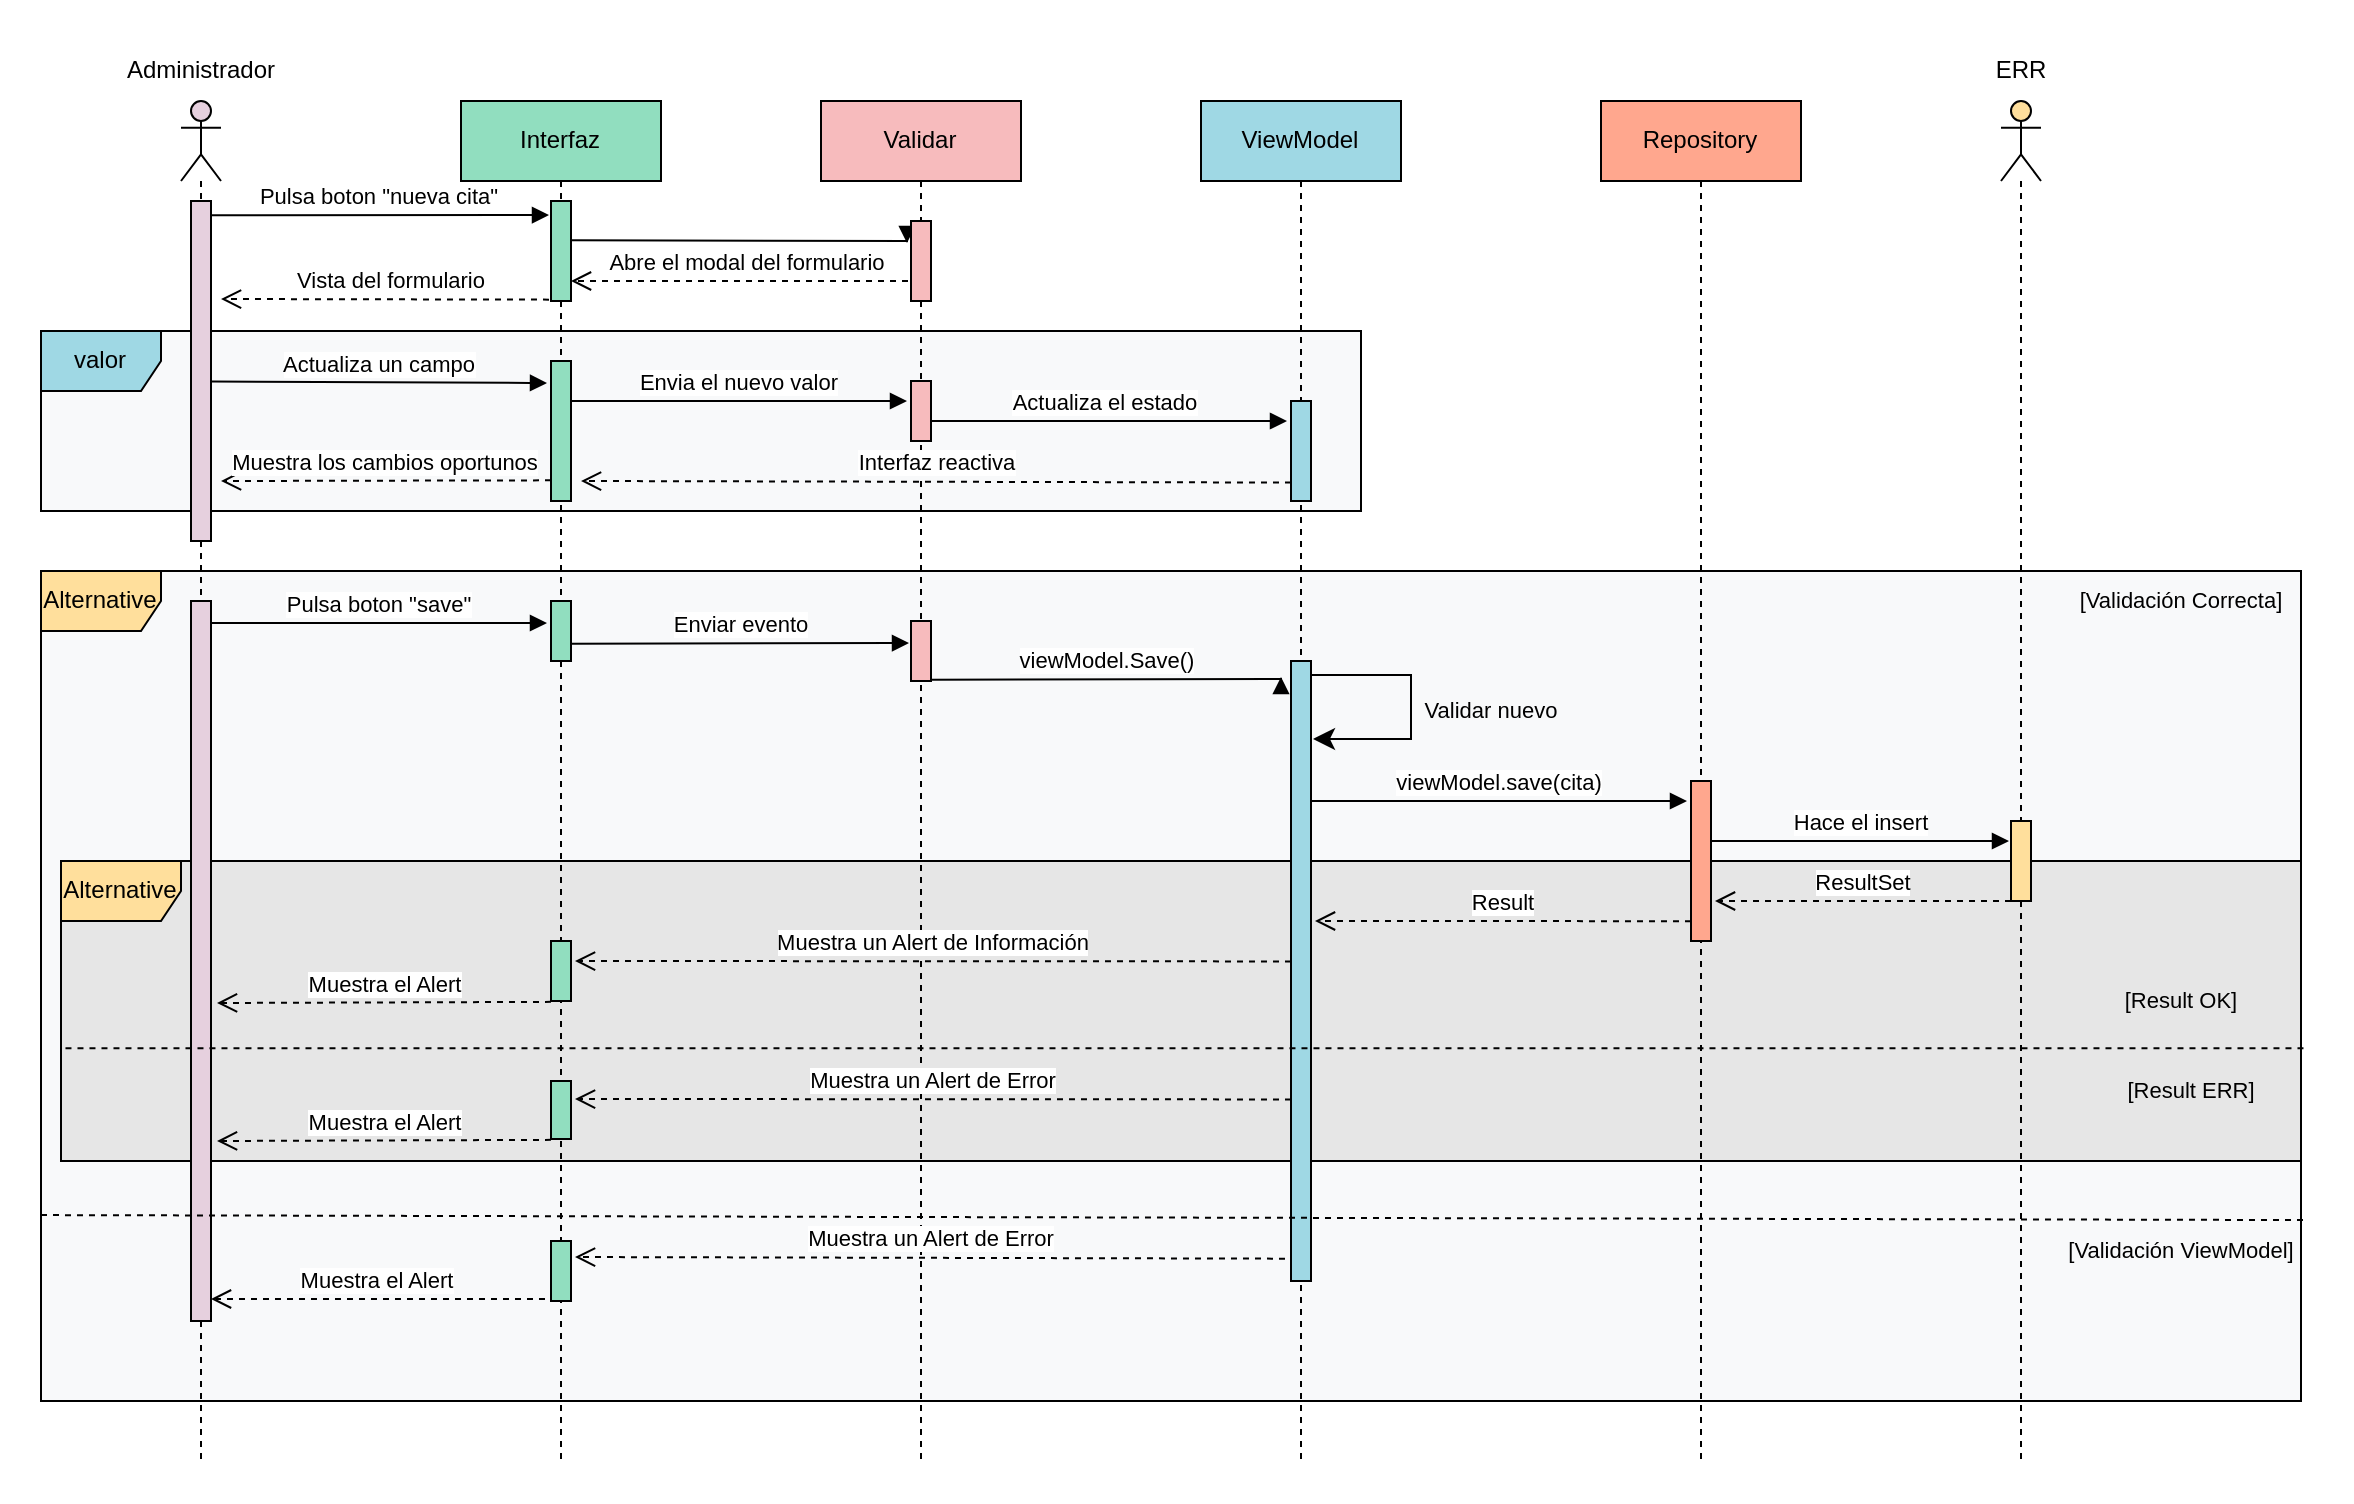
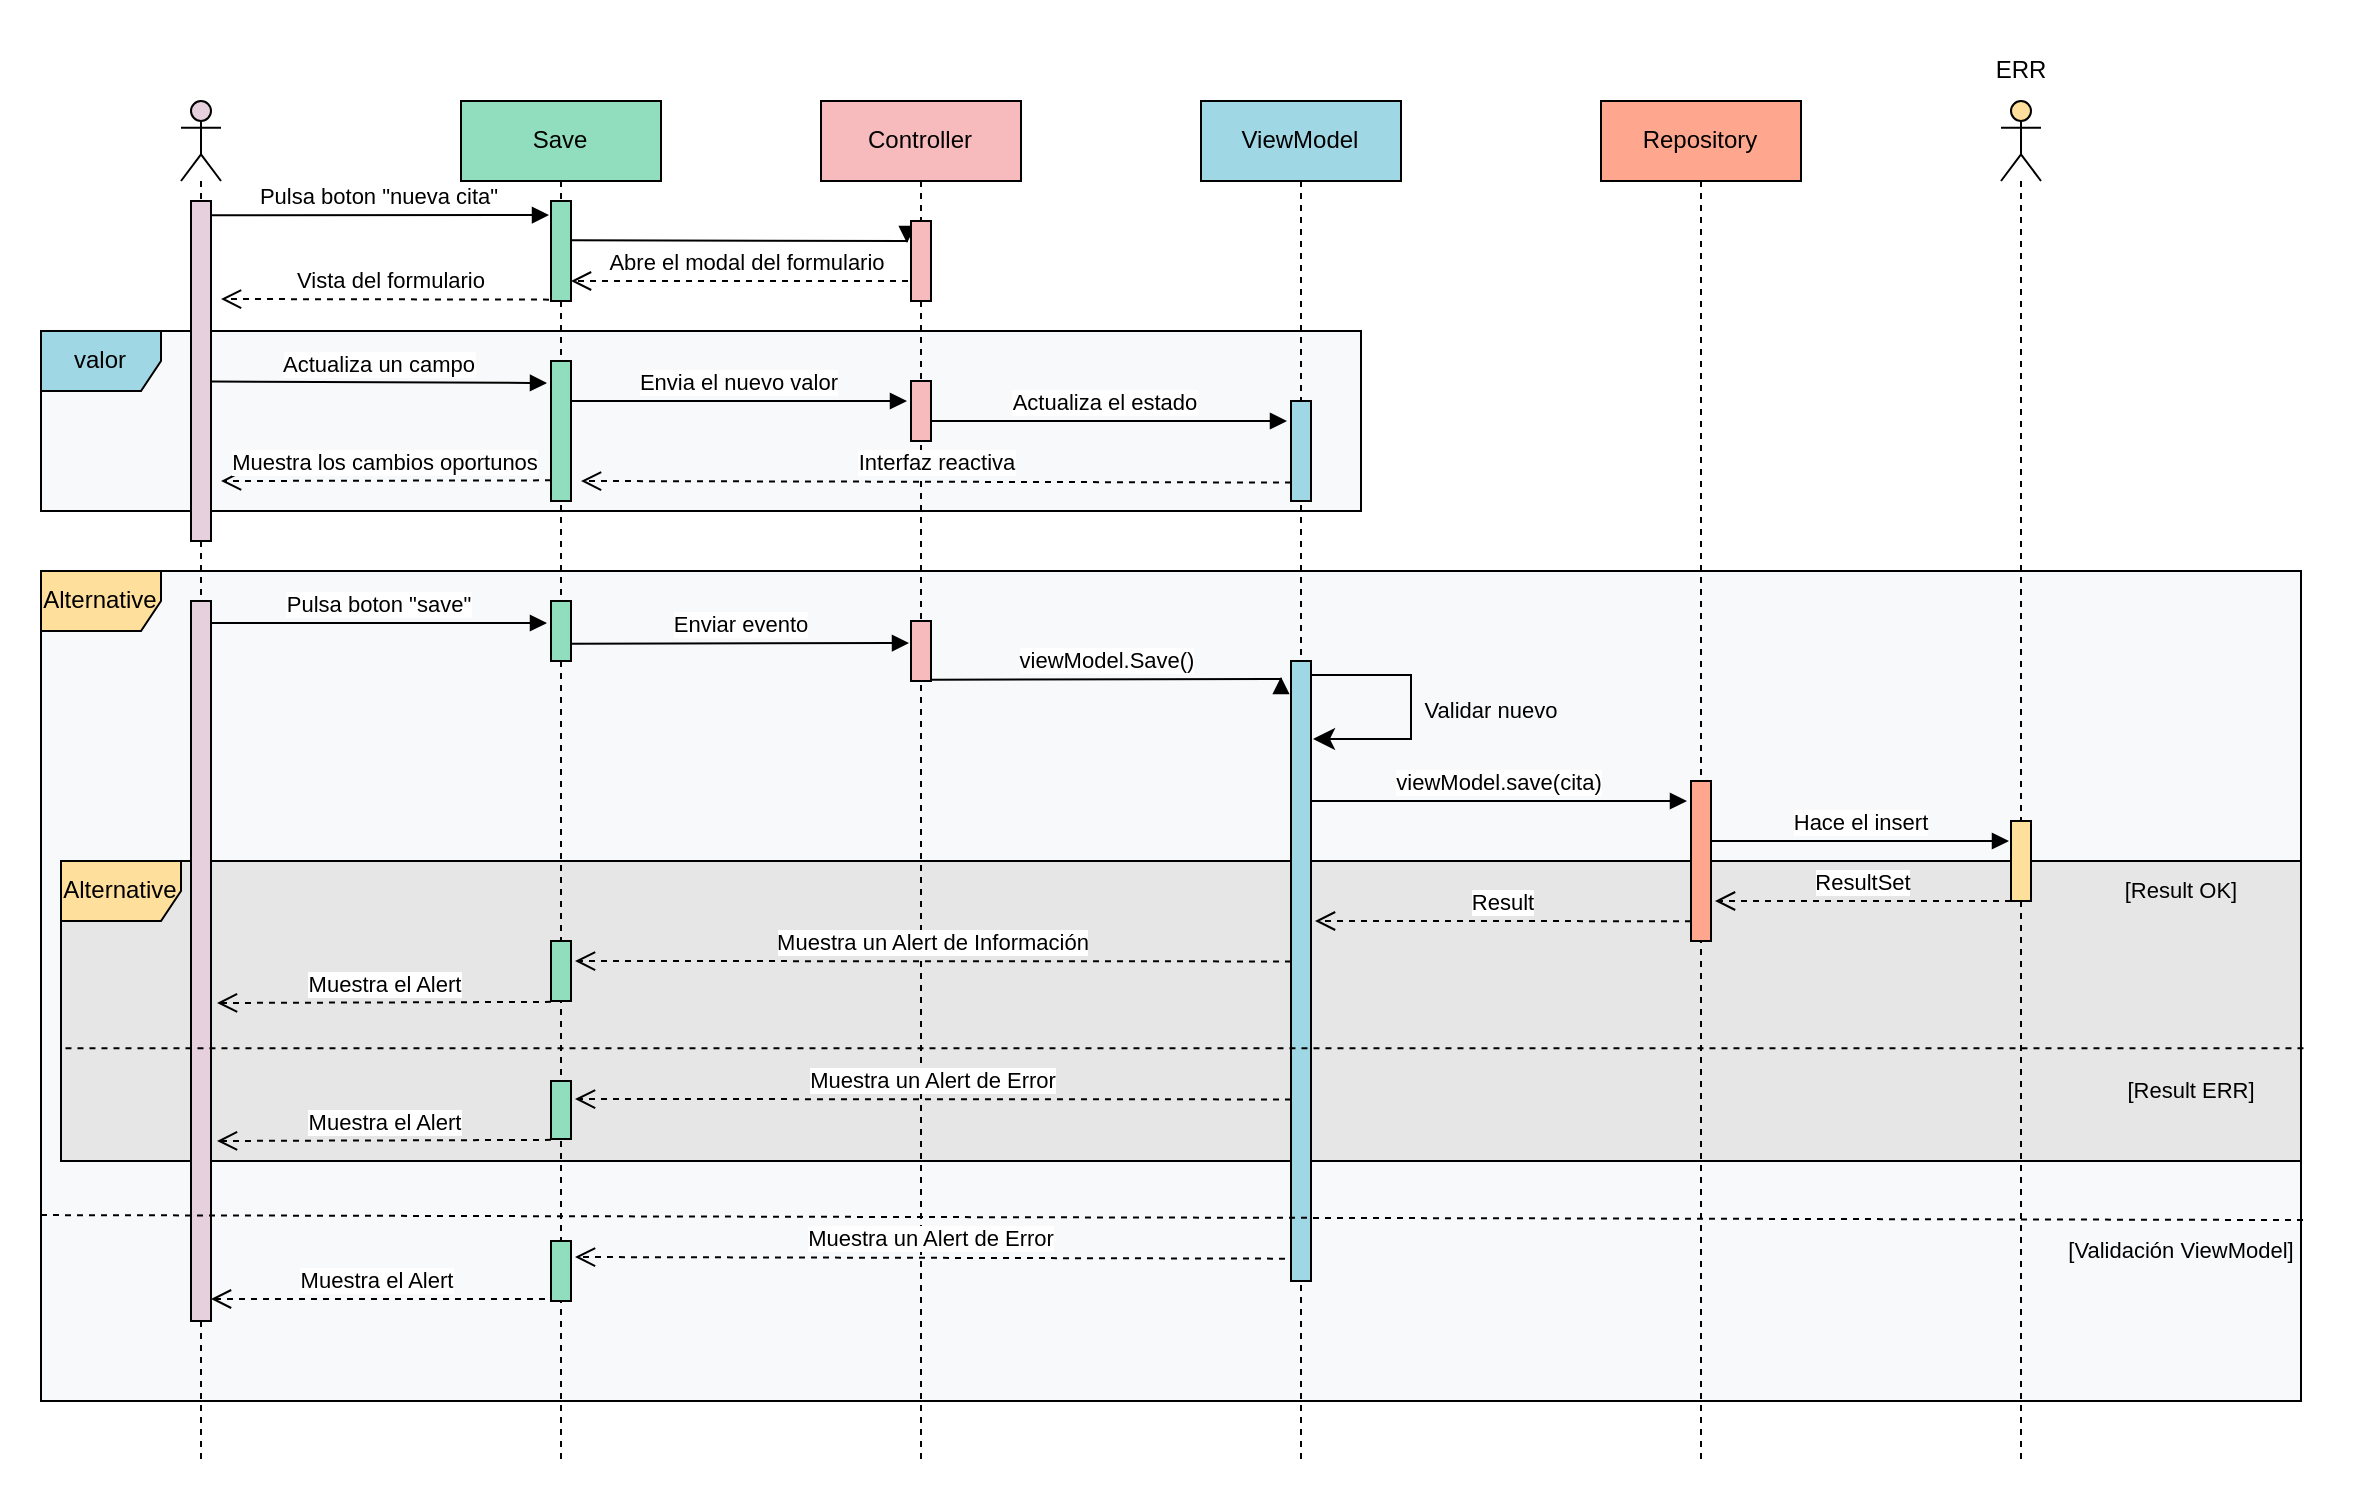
node "Administrador": removed
node "Interfaz": label "Interfaz" -> "Save"
node "Validar": label "Validar" -> "Controller"
node "[Validación Correcta]": removed
node "[Result OK]": moved (2181, 1001) -> (2181, 891)
